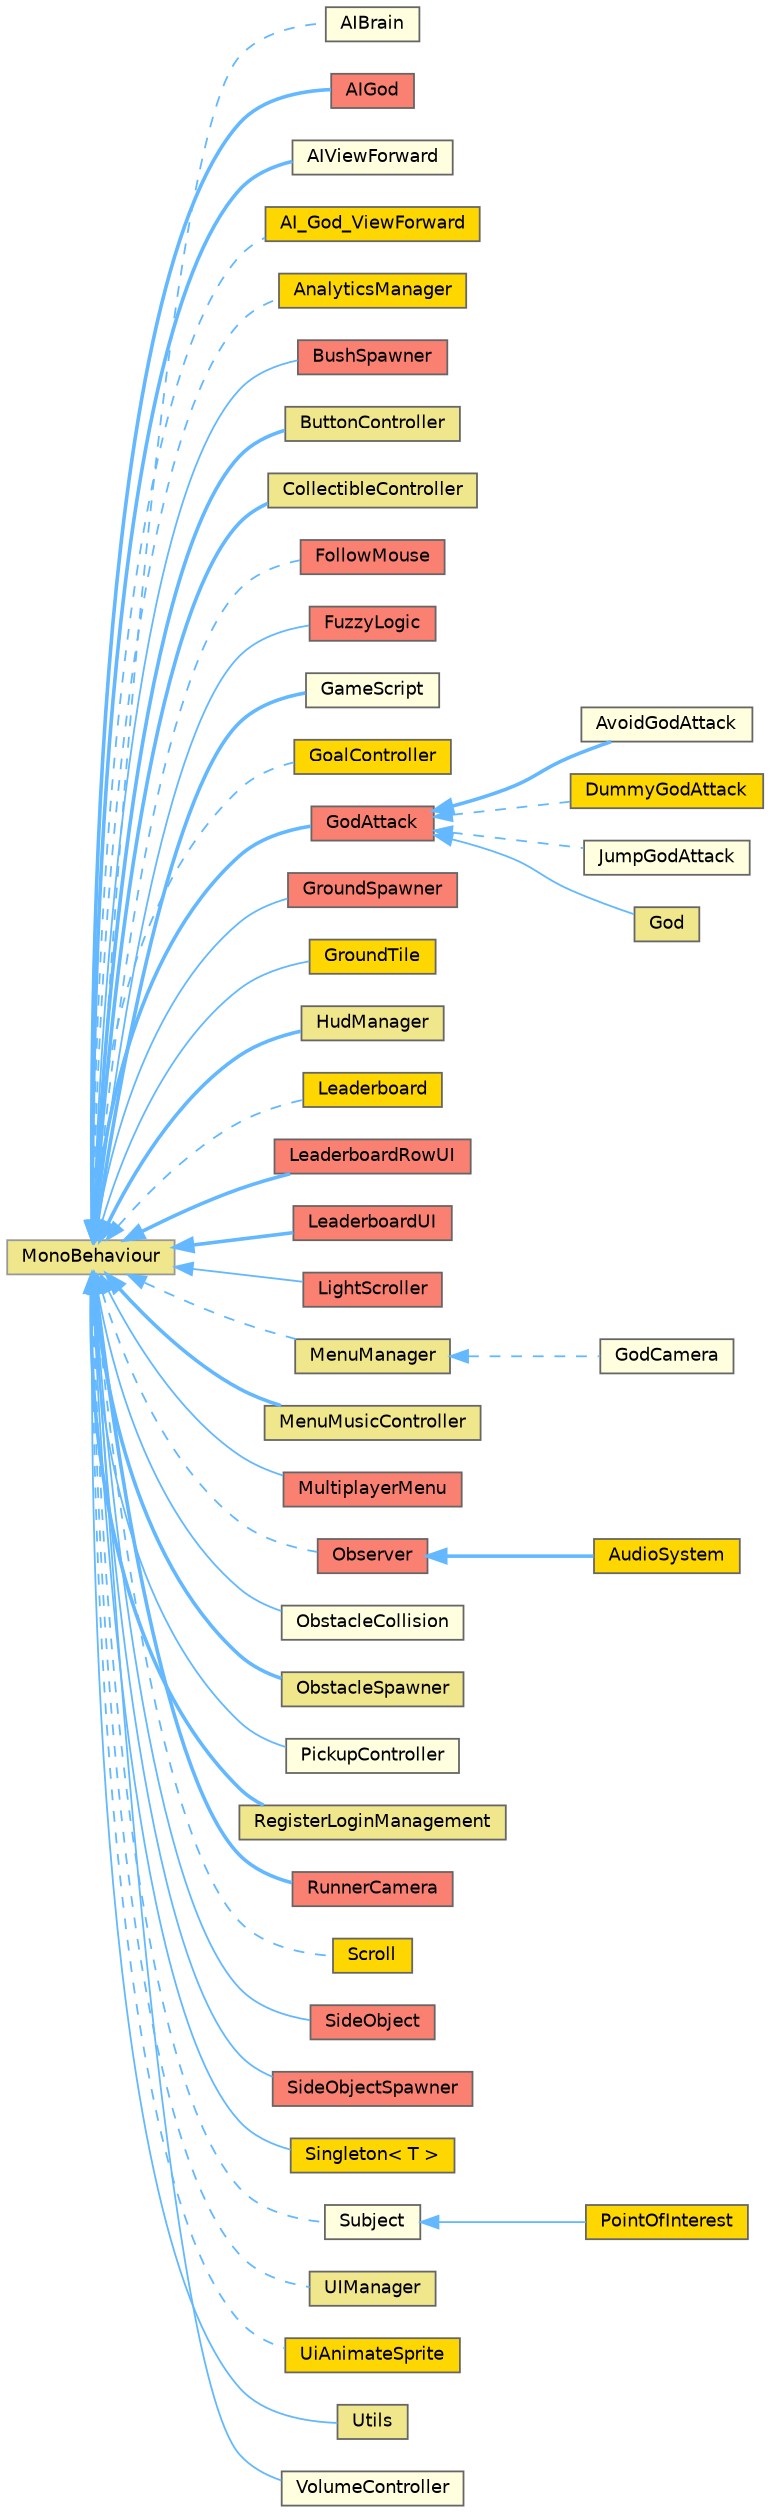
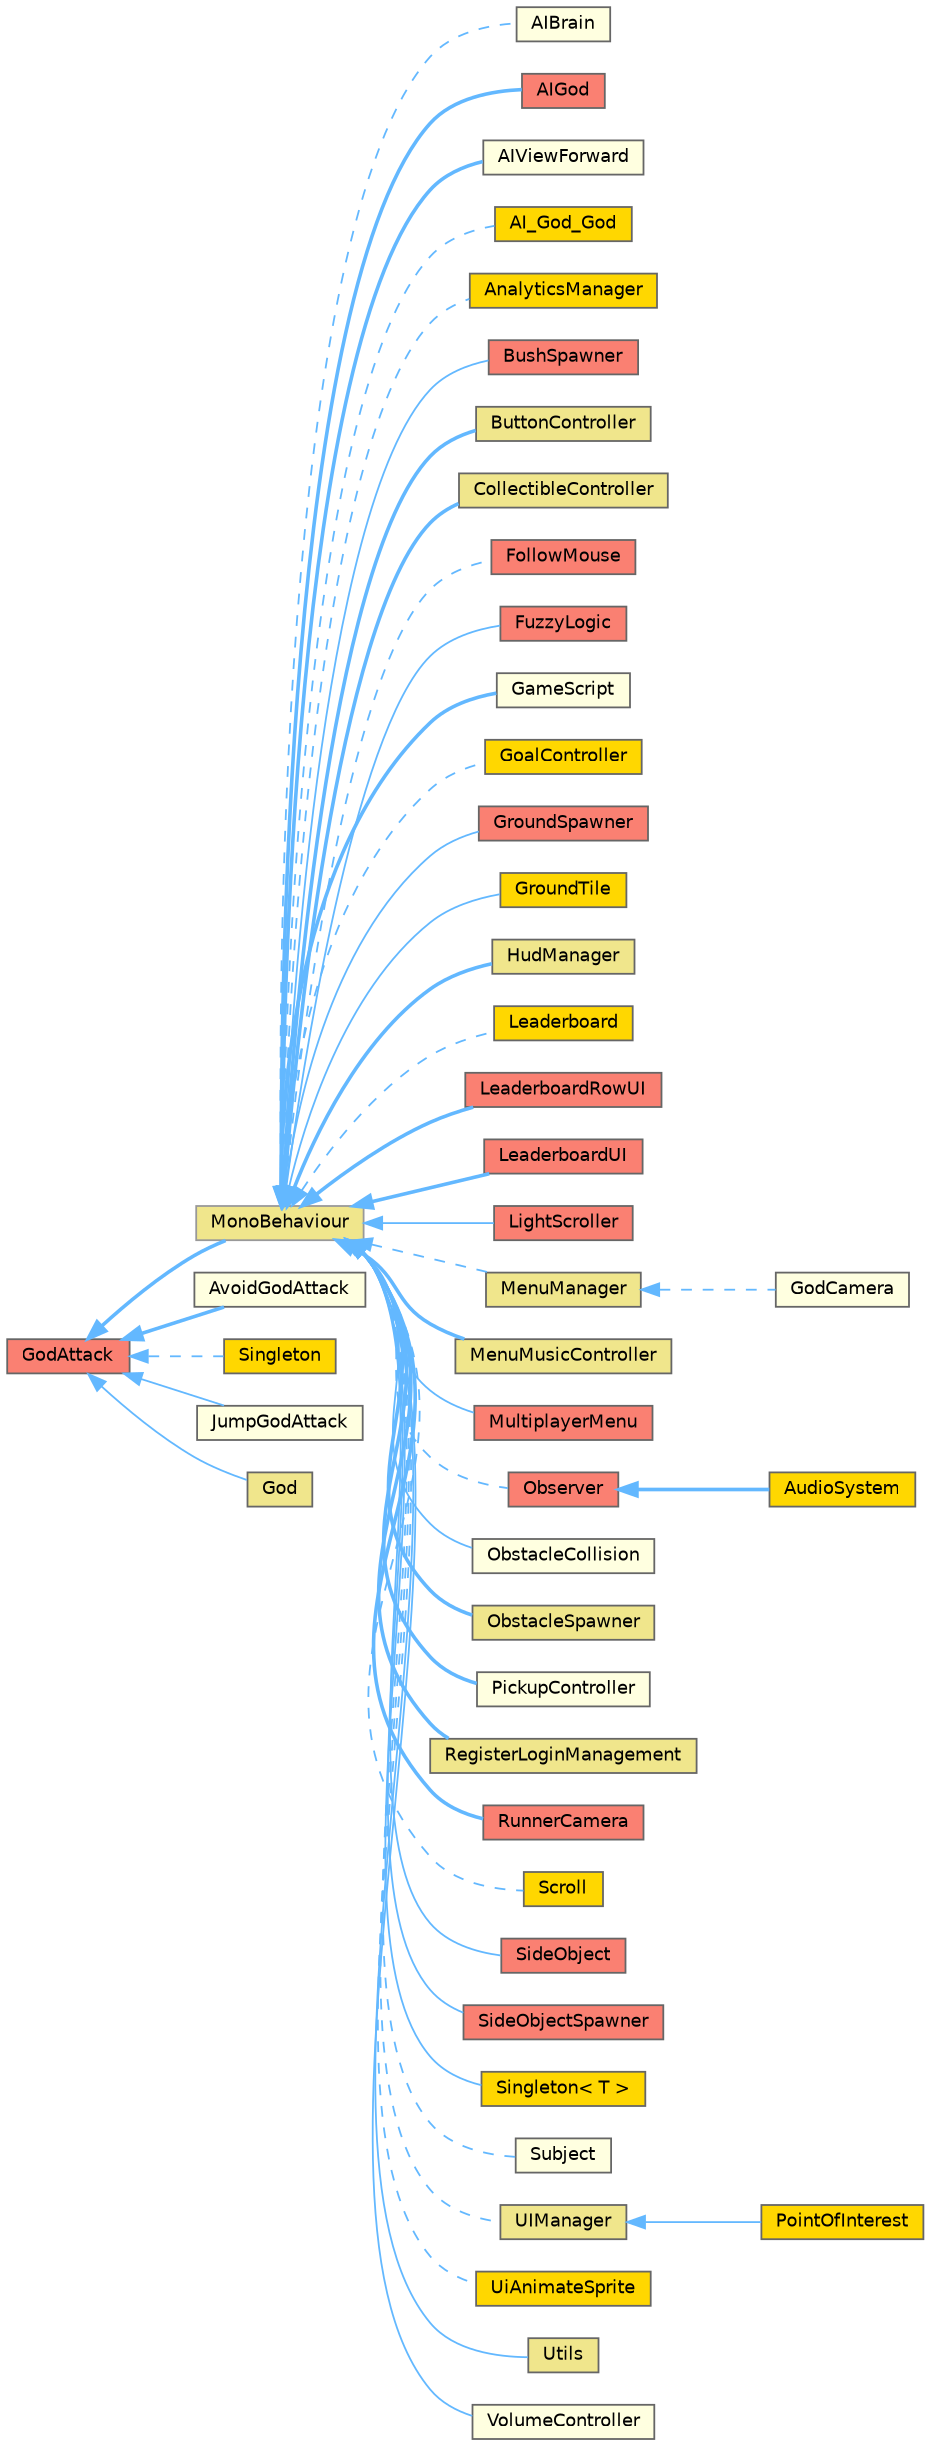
node "AI_God_ViewForward": label "AI_God_ViewForward" -> "AI_God_God"
node "DummyGodAttack": label "DummyGodAttack" -> "Singleton"
edge "JumpGodAttack" -> "GodAttack": style dashed -> solid
edge "GodAttack" -> "MonoBehaviour": reversed
edge "PickupController" -> "MonoBehaviour": style solid -> bold
edge "PointOfInterest" -> "Subject": now "PointOfInterest" -> "UIManager"
